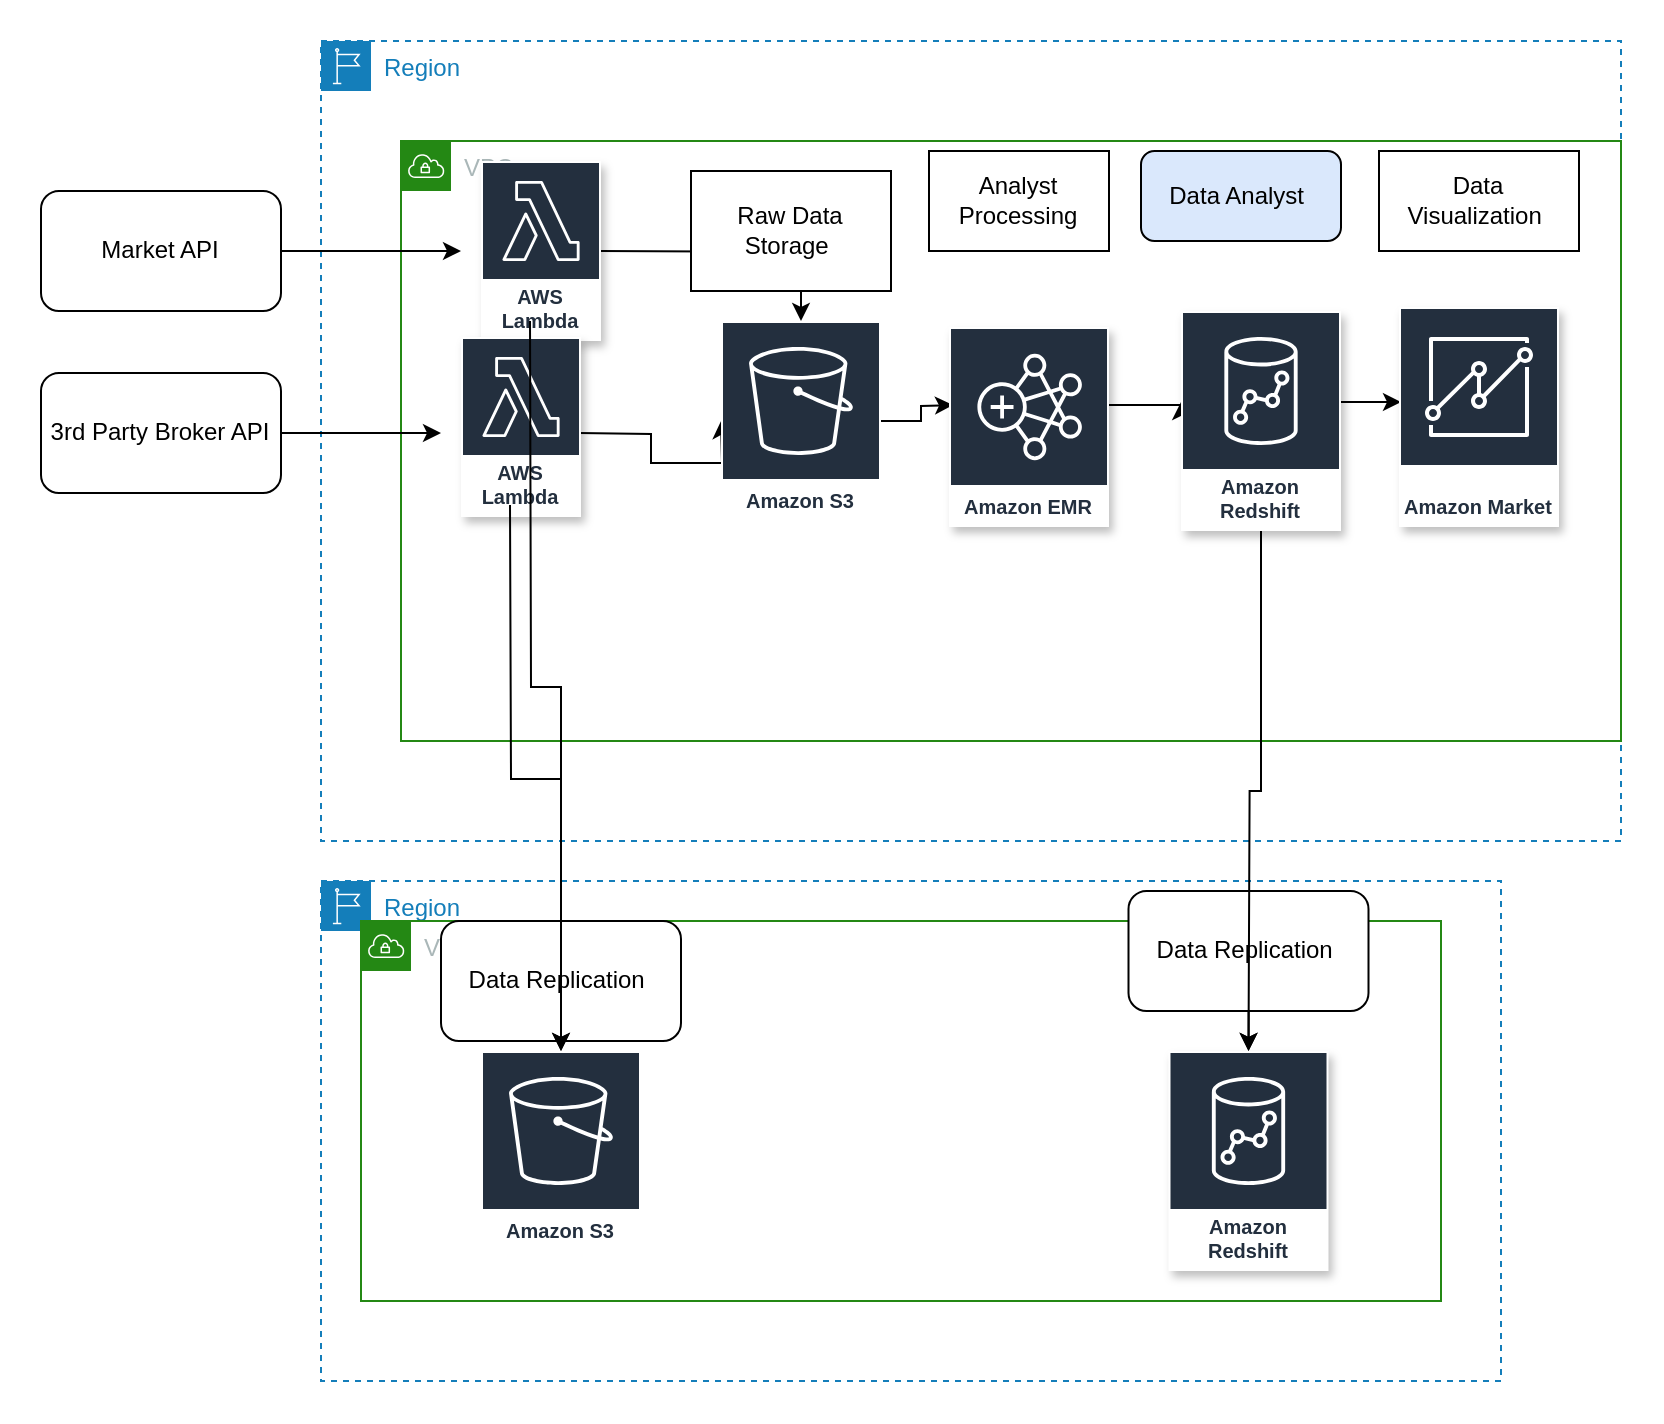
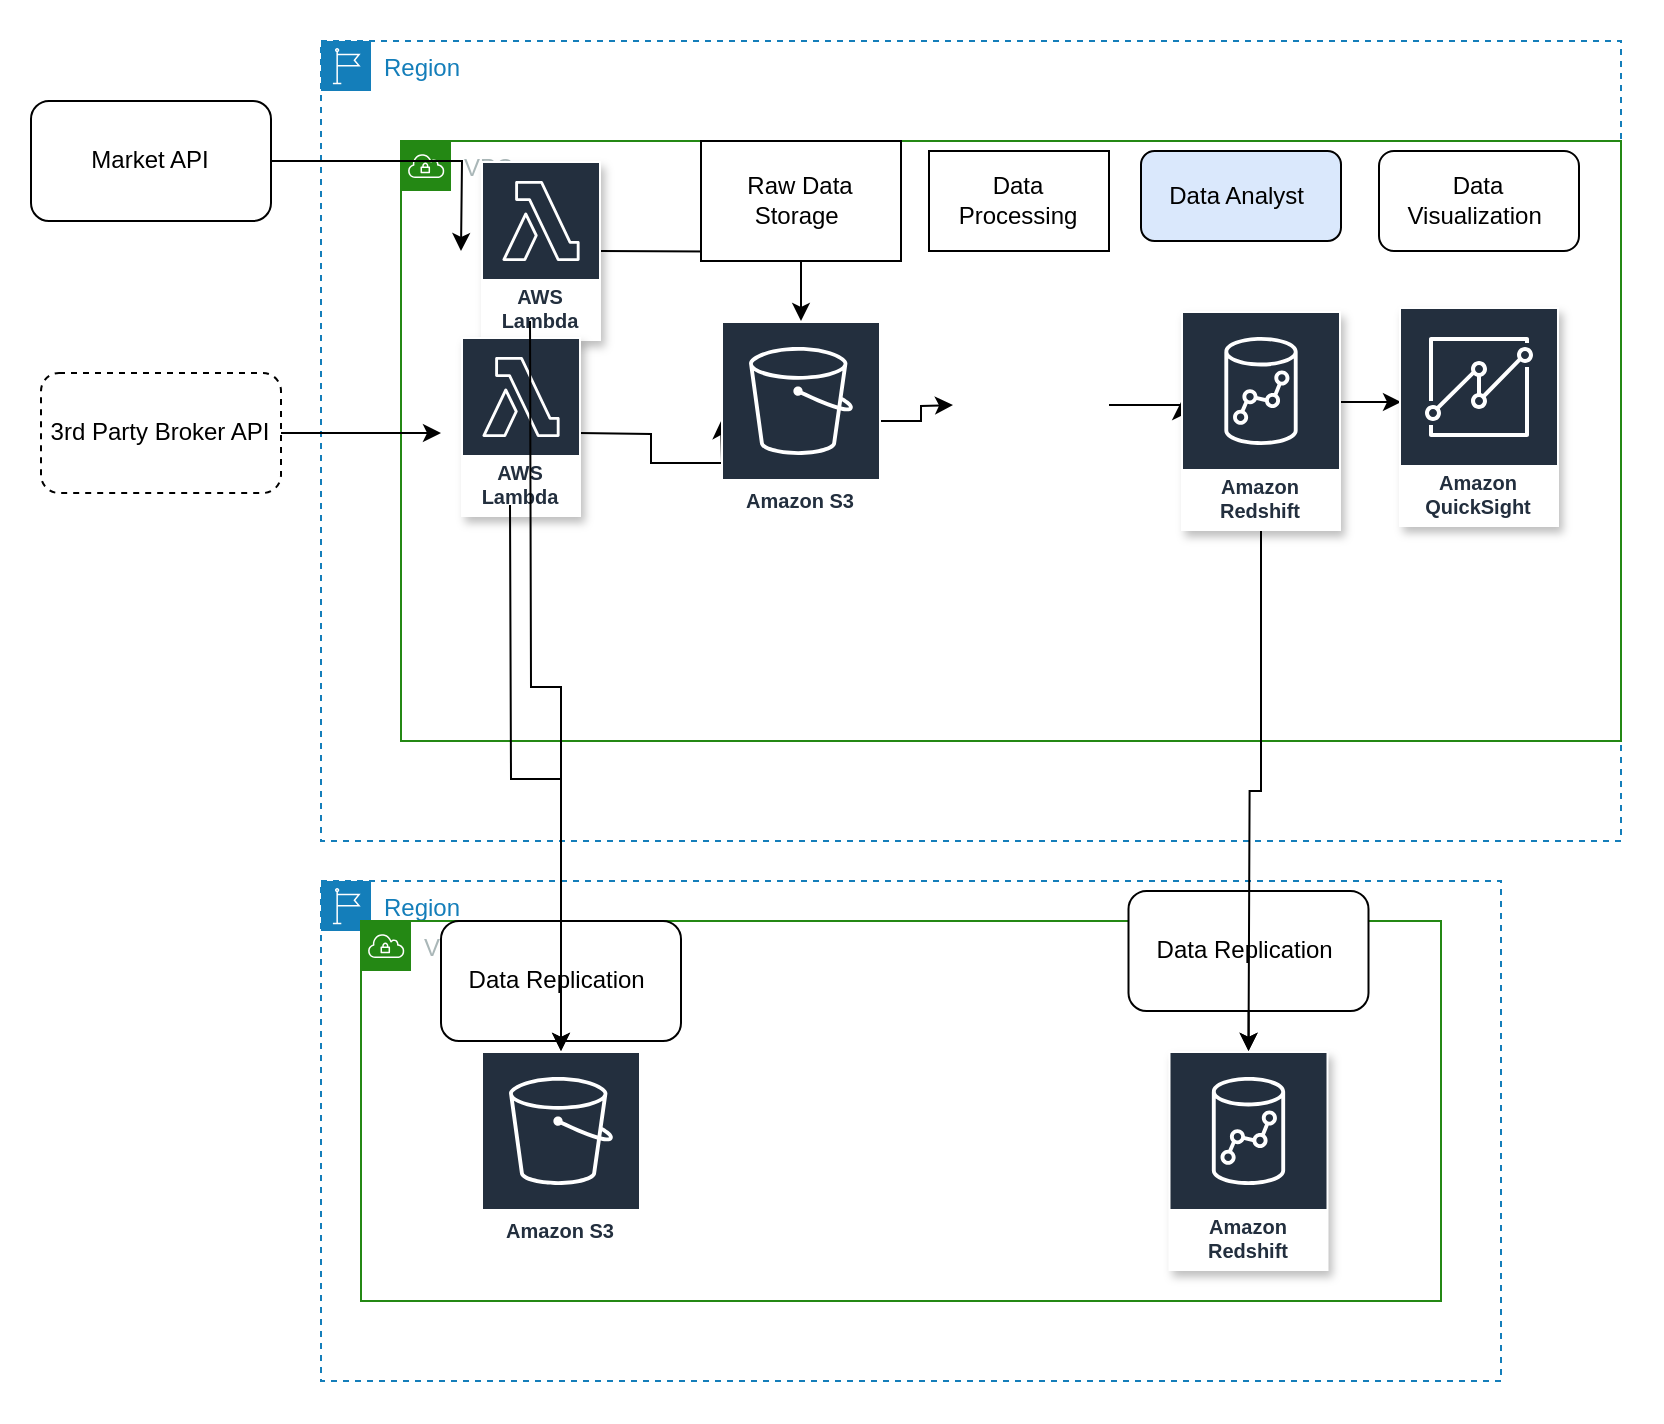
node "Analyst Processing": label "Analyst Processing" -> "Data Processing"
node "Data Visualization": shape rectangle -> rounded rectangle
node "Raw Data Storage": moved (791, 231) -> (801, 201)
node "Market API": moved (161, 251) -> (151, 161)
node "Amazon EMR": removed
node "3rd Party Broker API": style solid -> dashed
node "Amazon Market": label "Amazon Market" -> "Amazon QuickSight"
